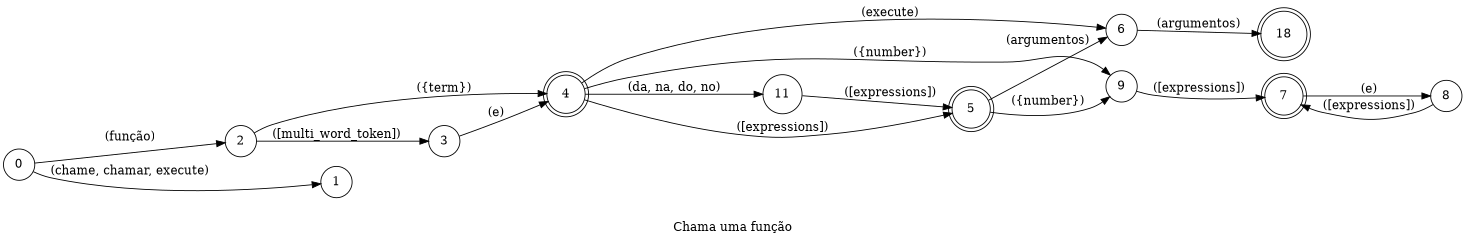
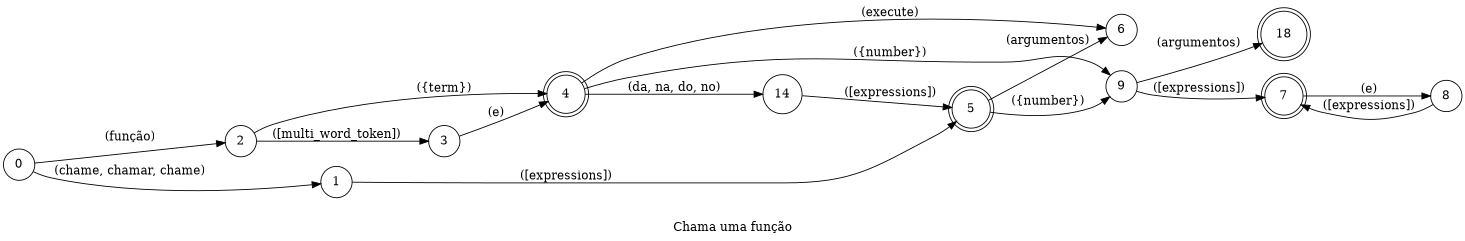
edge "6" -> "18": now "9" -> "18"
node "11": label "11" -> "14"
edge "4" -> "5": now "1" -> "5"
edge "0" -> "1": label "(chame, chamar, execute)" -> "(chame, chamar, chame)"
